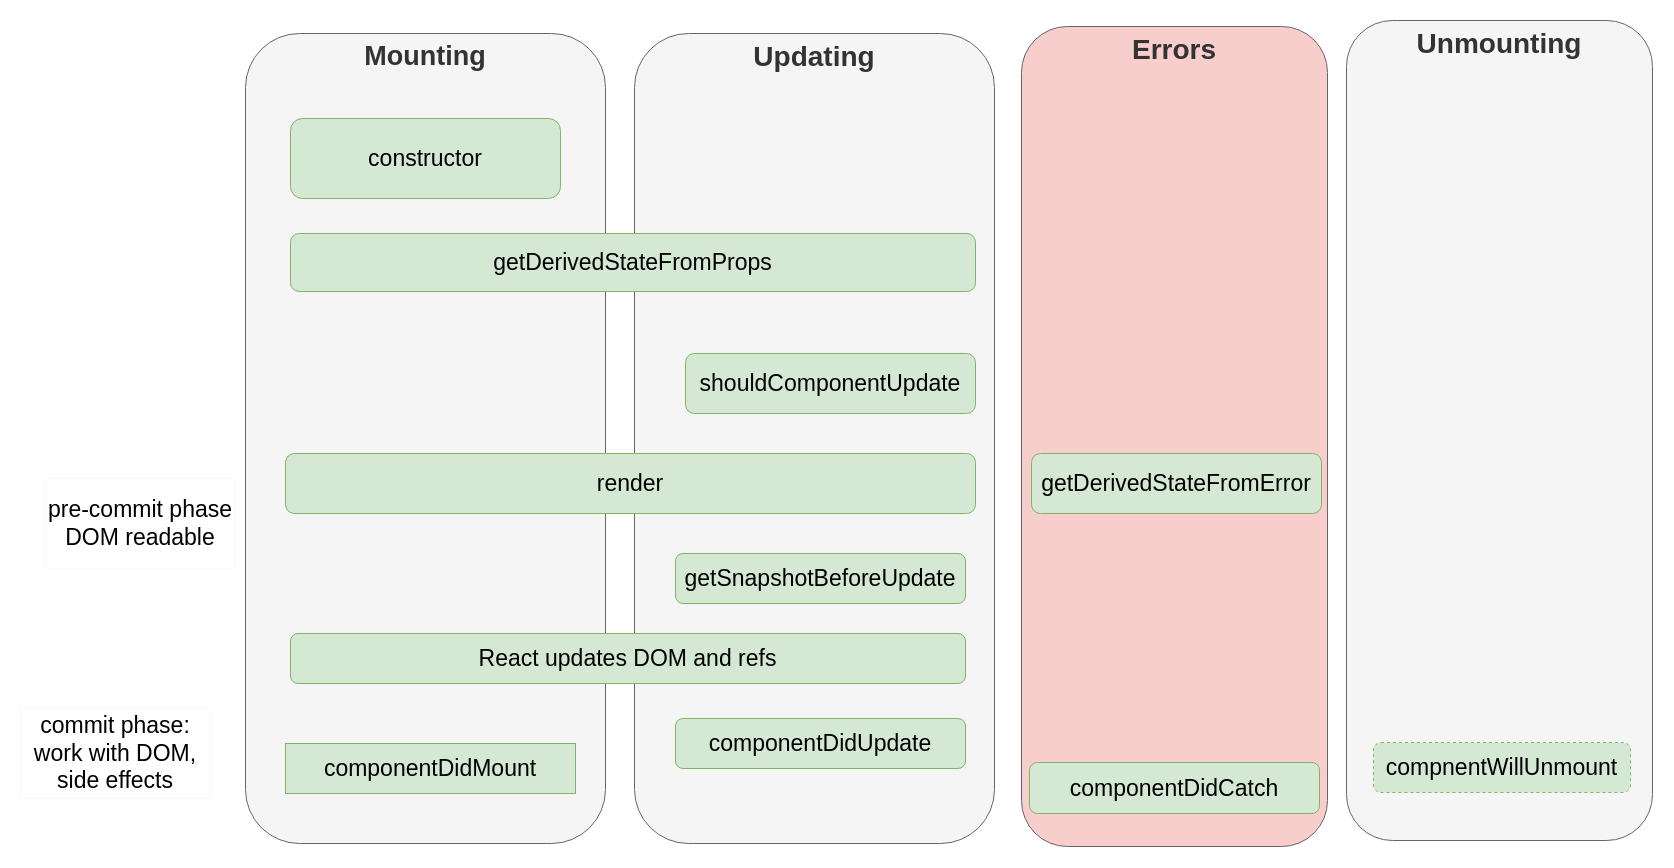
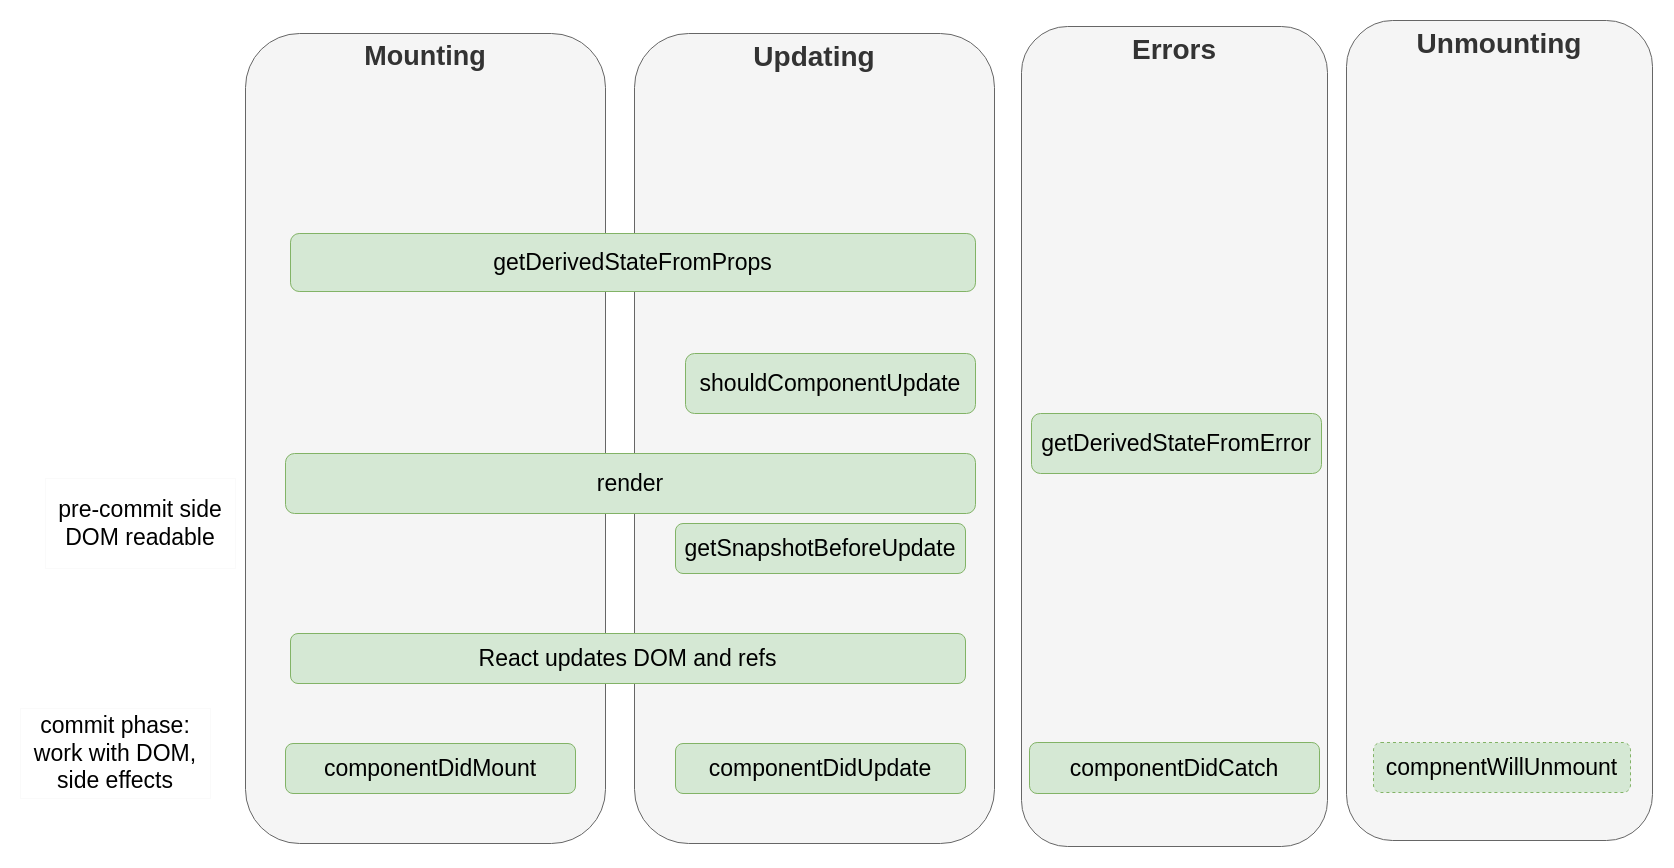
node "constructor": removed
node "Errors": fillcolor #f8cecc -> #f5f5f5
node "getDerivedStateFromError": moved (1177, 484) -> (1177, 444)
node "pre-commit phase DOM readable": label "pre-commit phase DOM readable" -> "pre-commit side DOM readable"
node "getSnapshotBeforeUpdate": moved (821, 579) -> (821, 549)
node "componentDidUpdate": moved (821, 744) -> (821, 769)
node "componentDidMount": shape rectangle -> rounded rectangle
node "componentDidCatch": moved (1175, 788) -> (1175, 768)
